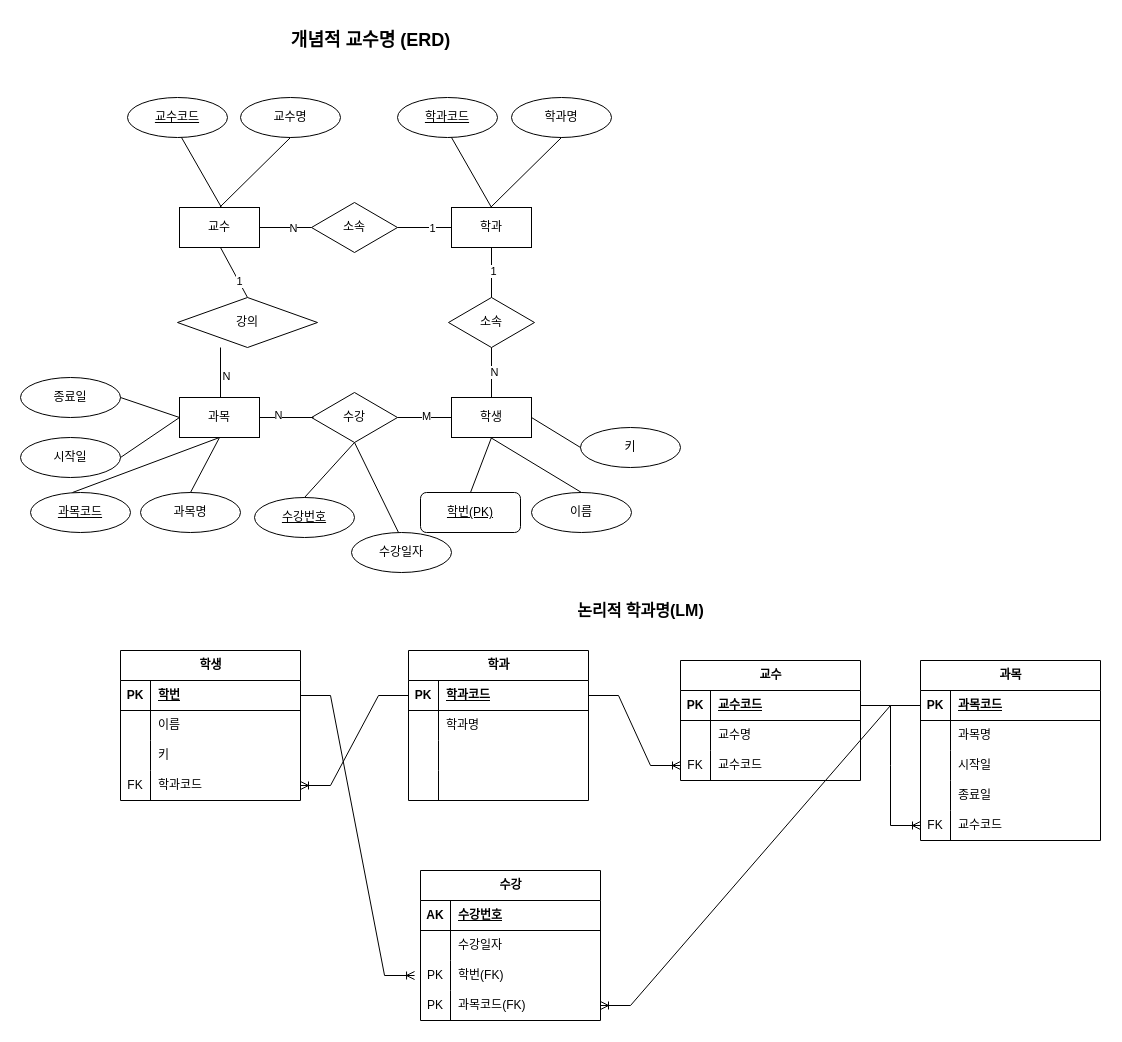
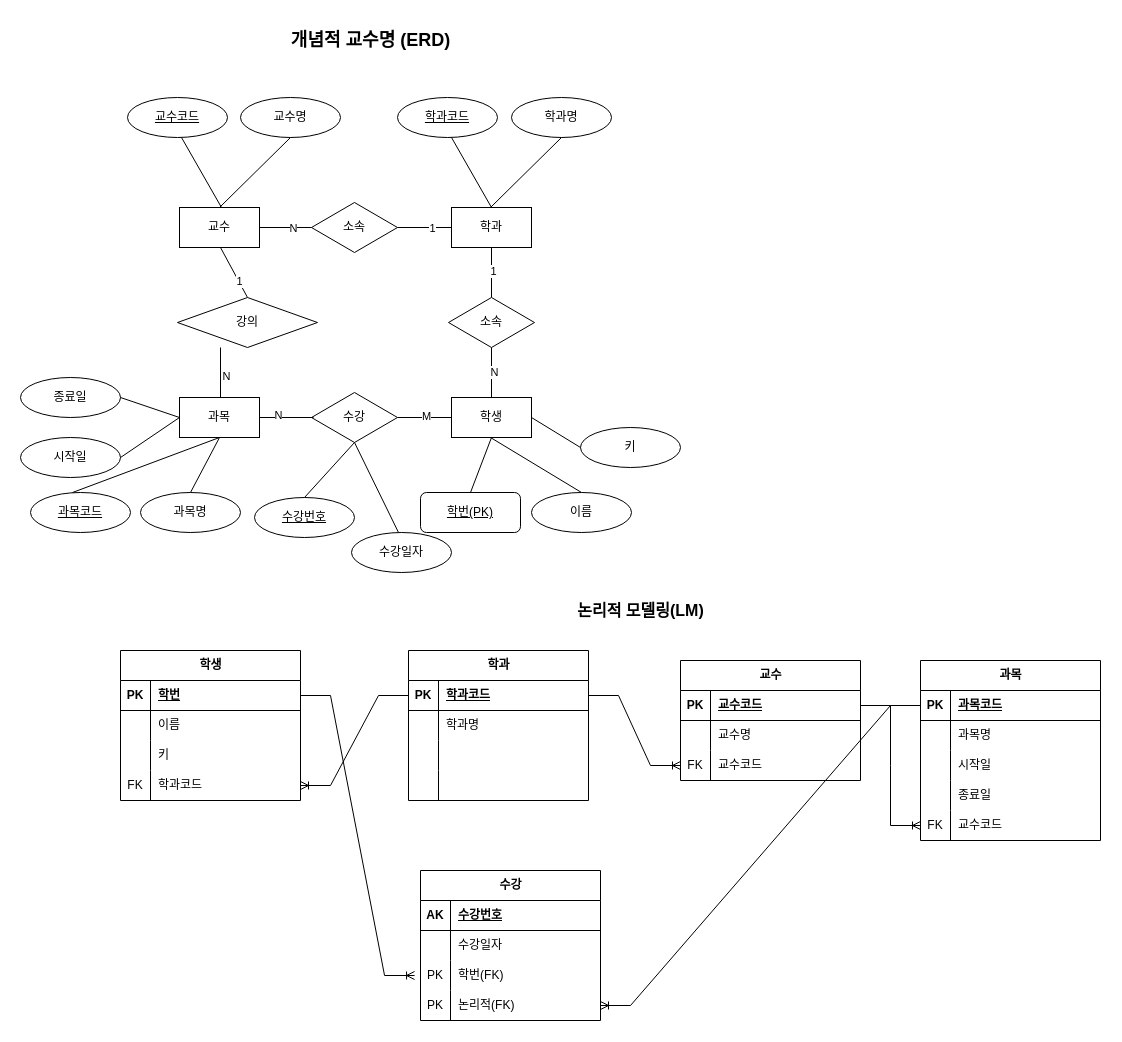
node "논리적 학과명(LM)": label "논리적 학과명(LM)" -> "논리적 모델링(LM)"
node "과목코드(FK)": label "과목코드(FK)" -> "논리적(FK)"
